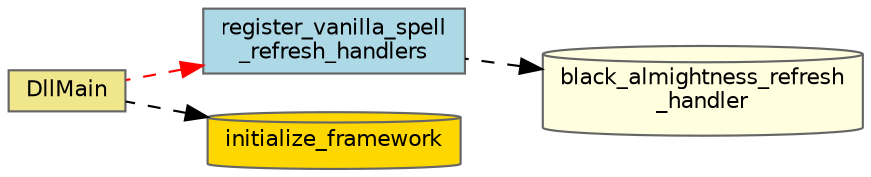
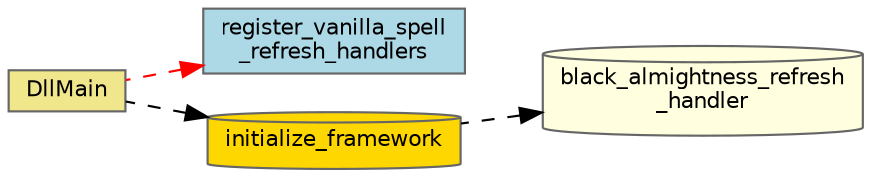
edge "register_vanilla_spell _refresh_handlers" -> "black_almightness_refresh _handler": now "initialize_framework" -> "black_almightness_refresh _handler"
